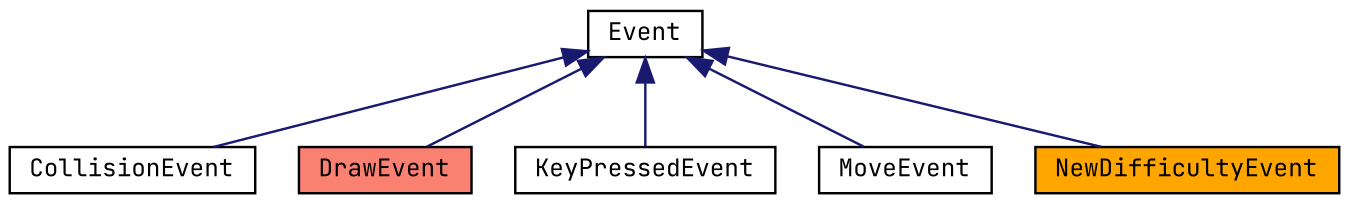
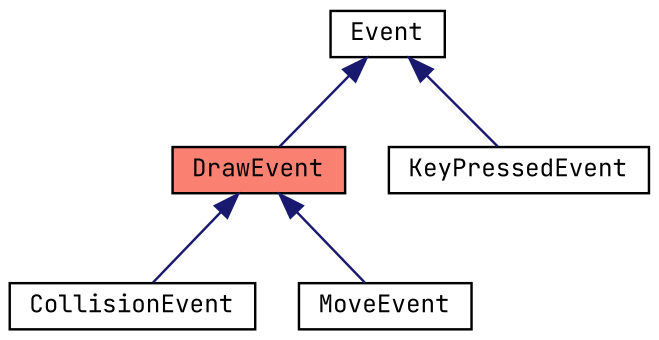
edge "CollisionEvent" -> "Event": now "CollisionEvent" -> "DrawEvent"
edge "MoveEvent" -> "Event": now "MoveEvent" -> "DrawEvent"
node "NewDifficultyEvent": removed
